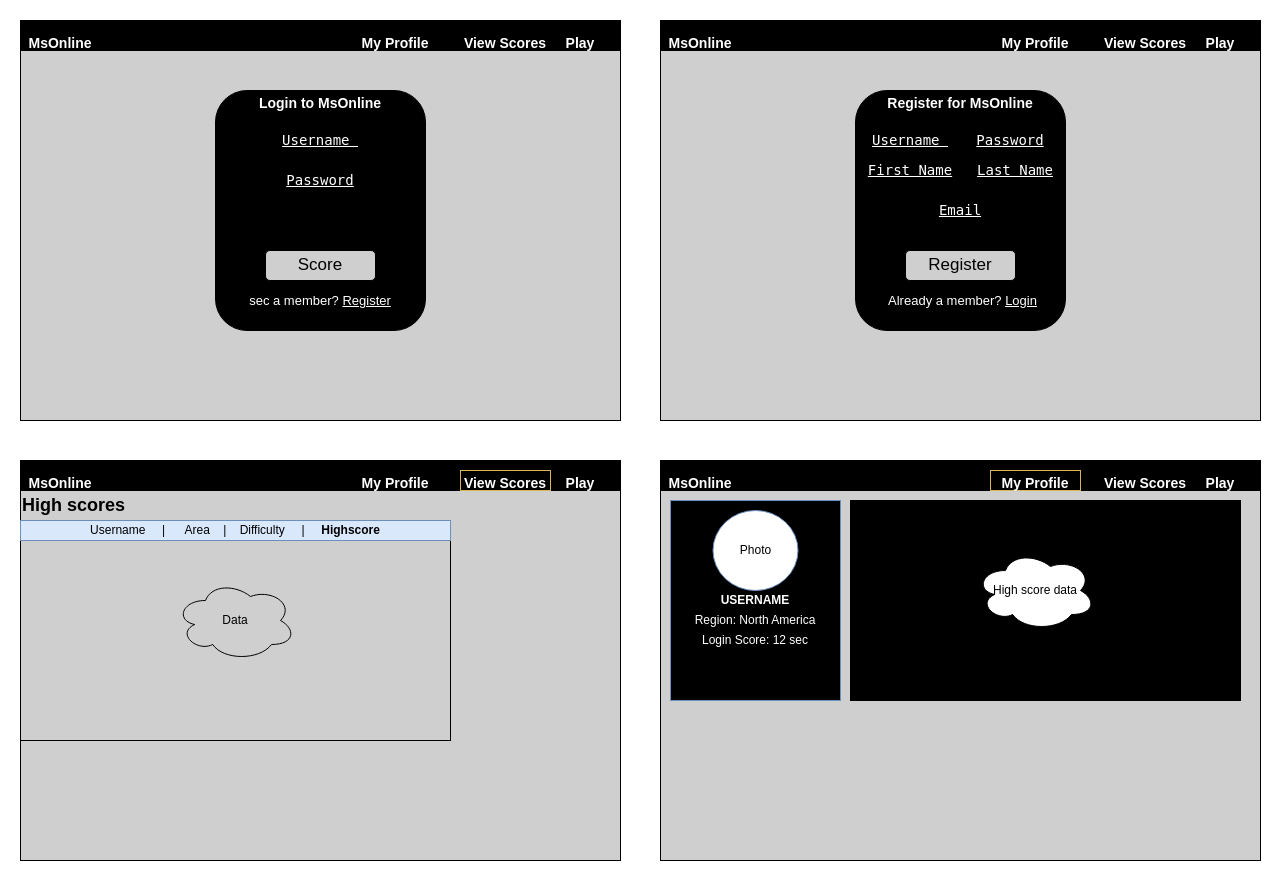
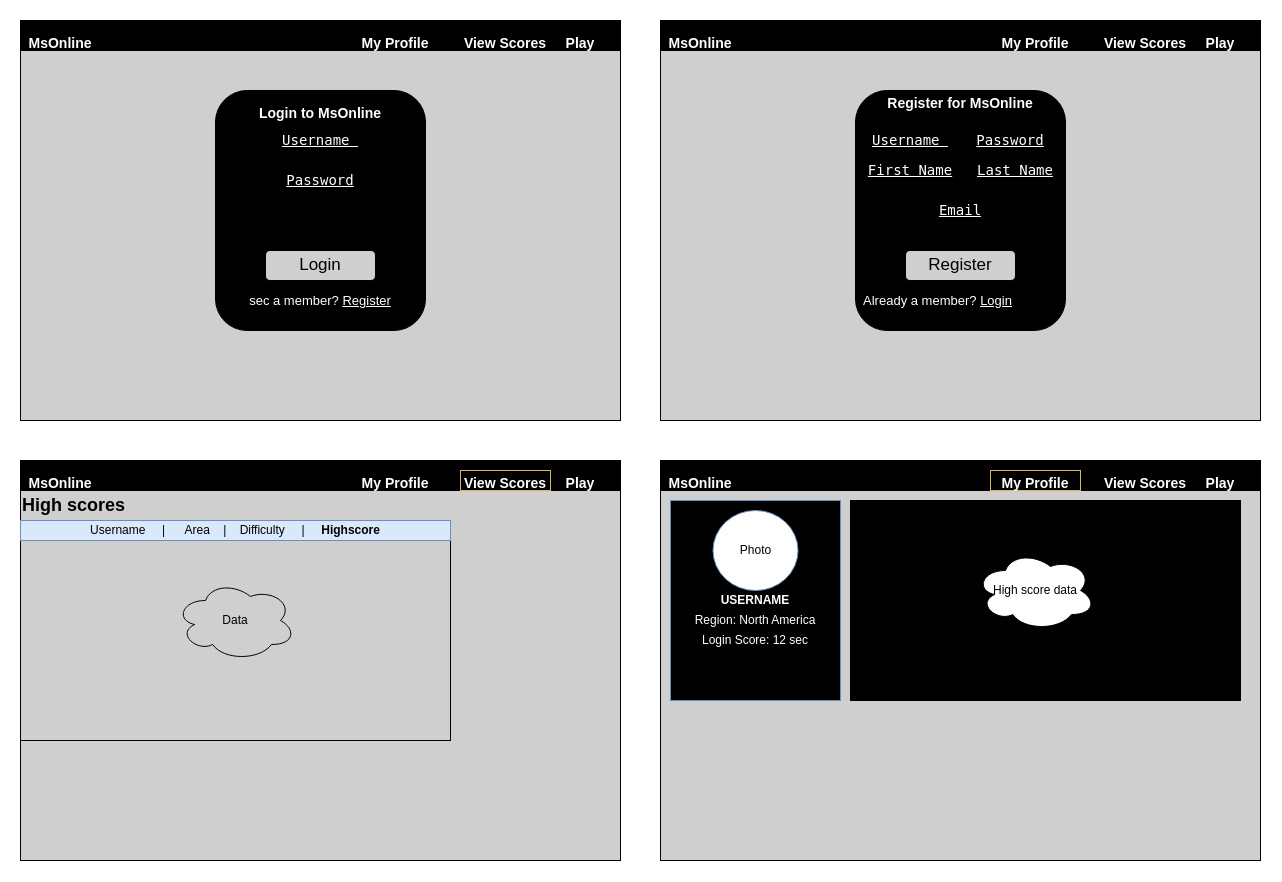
node "Login to MsOnline": moved (321, 101) -> (321, 111)
node "Score": label "Score" -> "Login"
node "Already a member? Login": moved (963, 301) -> (938, 301)
